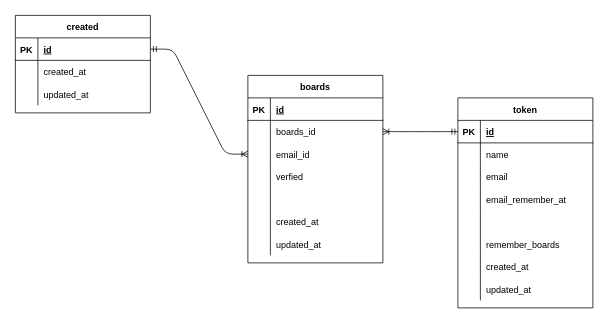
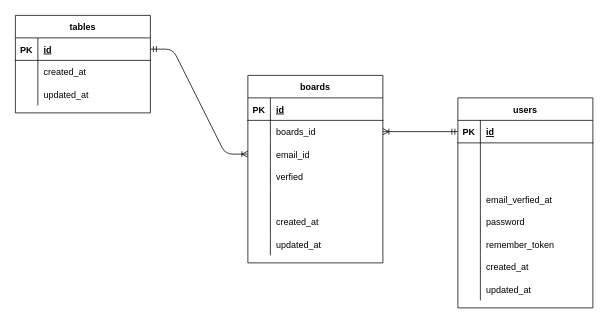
node "created": label "created" -> "tables"
node "token": label "token" -> "users"
node "name": removed
node "email": removed
node "email_remember_at": label "email_remember_at" -> "email_verfied_at"
node "password": added
node "remember_boards": label "remember_boards" -> "remember_token"
